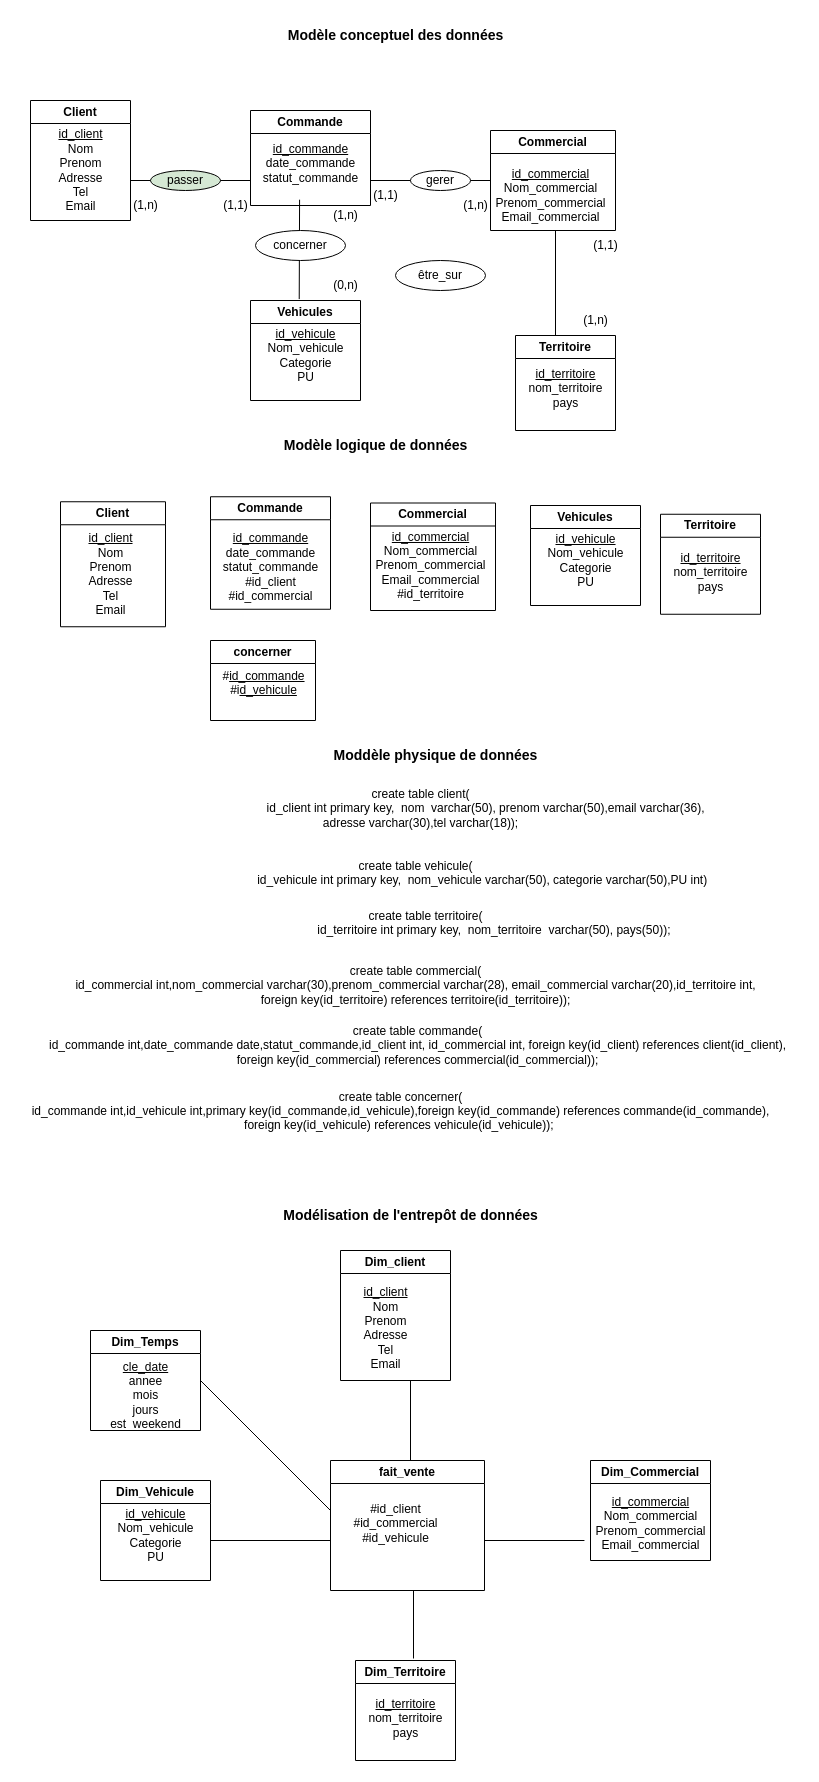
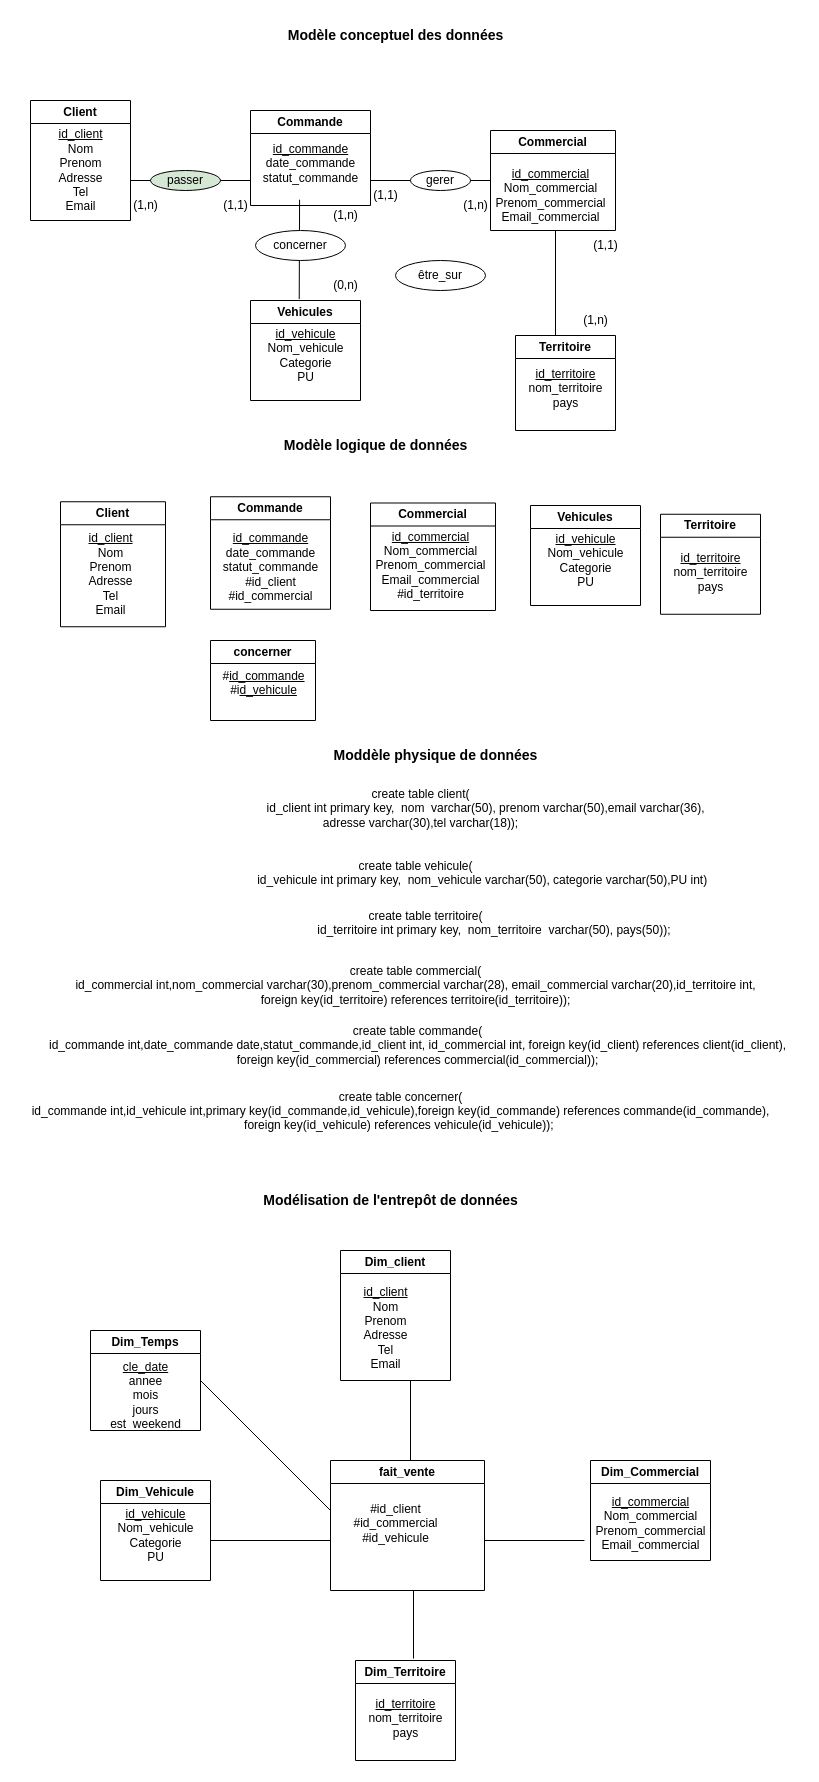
node "Modélisation de l'entrepôt de données": moved (411, 1216) -> (391, 1201)
